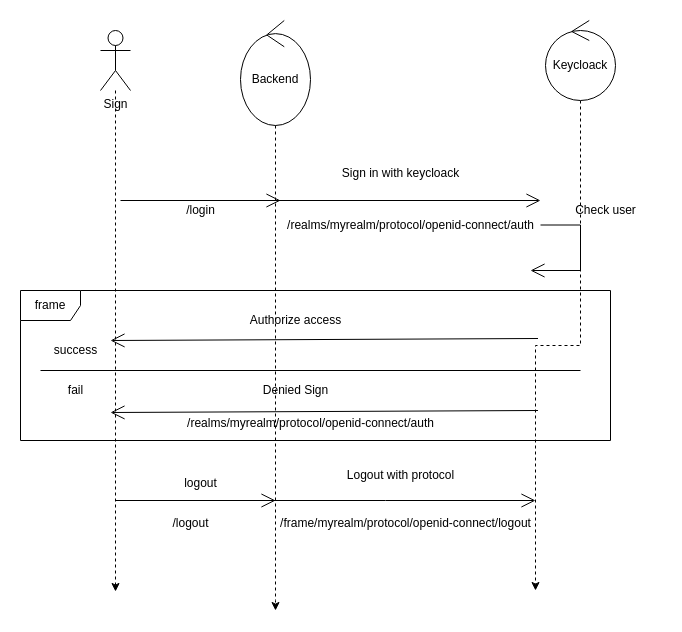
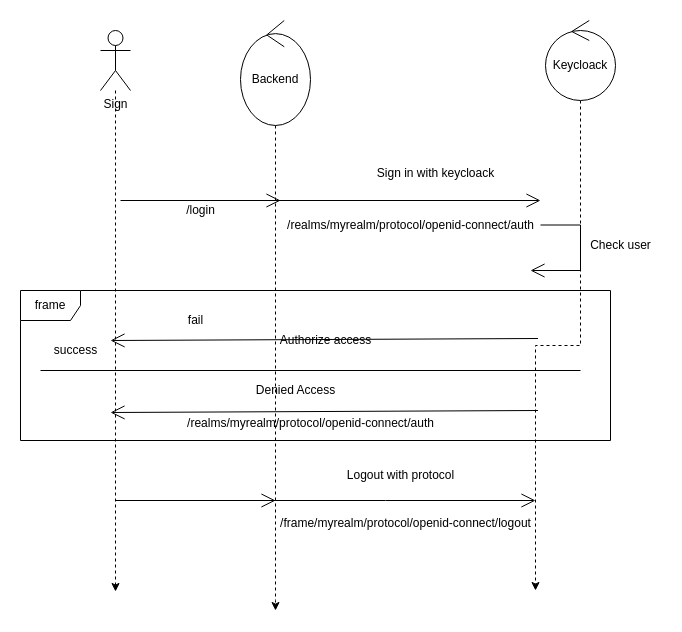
node "Sign in with keycloack": moved (401, 174) -> (436, 174)
node "Check user": moved (606, 211) -> (621, 246)
node "Authorize access": moved (296, 321) -> (326, 341)
node "fail": moved (76, 391) -> (196, 321)
node "Denied Sign": label "Denied Sign" -> "Denied Access"
node "logout": removed
node "/logout": removed
